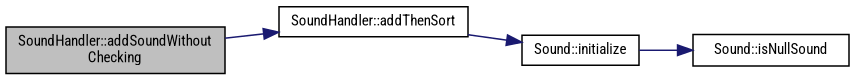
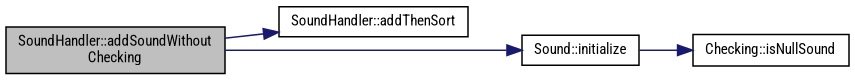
edge "SoundHandler::addThenSort" -> "Sound::initialize": now "SoundHandler::addSoundWithout Checking" -> "Sound::initialize"
node "Sound::isNullSound": label "Sound::isNullSound" -> "Checking::isNullSound"
